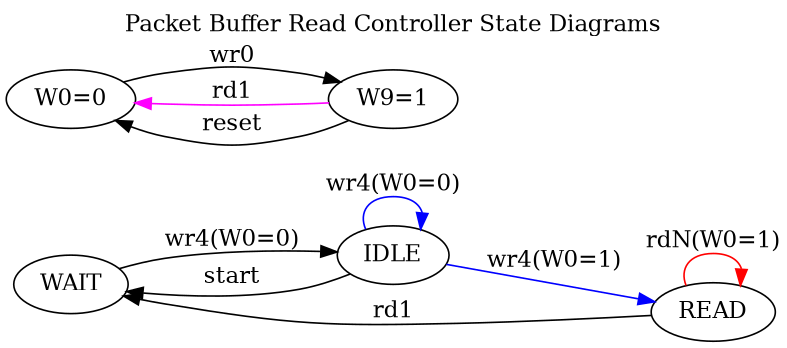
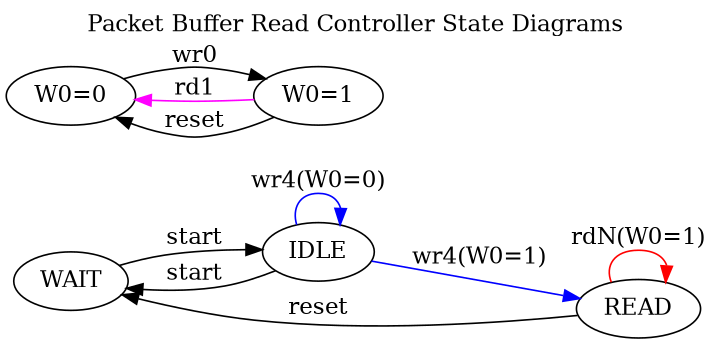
node "W9=1": label "W9=1" -> "W0=1"
edge "WAIT" -> "IDLE": label "wr4(W0=0)" -> "start"
edge "READ" -> "WAIT": label "rd1" -> "reset"
